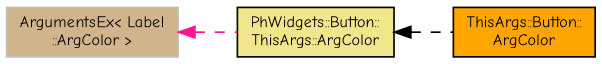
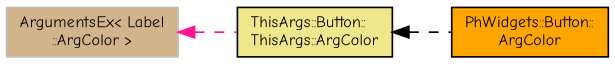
node "PhWidgets::Button:: ThisArgs::ArgColor": label "PhWidgets::Button:: ThisArgs::ArgColor" -> "ThisArgs::Button:: ThisArgs::ArgColor"
node "ThisArgs::Button:: ArgColor": label "ThisArgs::Button:: ArgColor" -> "PhWidgets::Button:: ArgColor"
